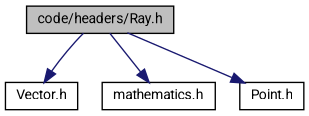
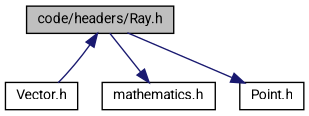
edge "code/headers/Ray.h" -> "Vector.h": reversed
